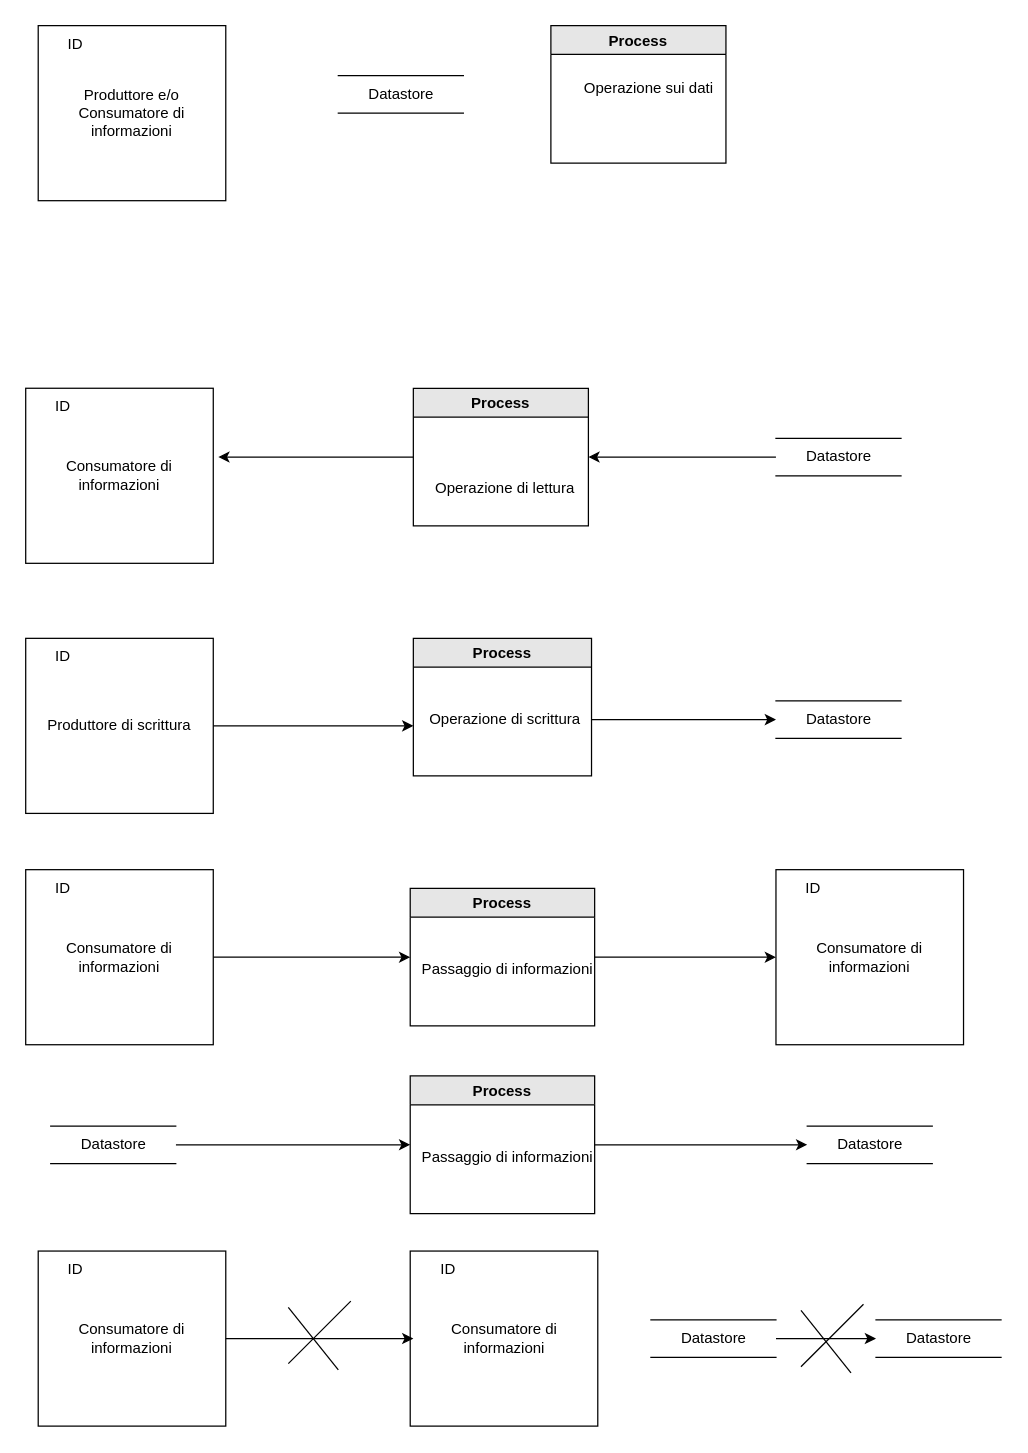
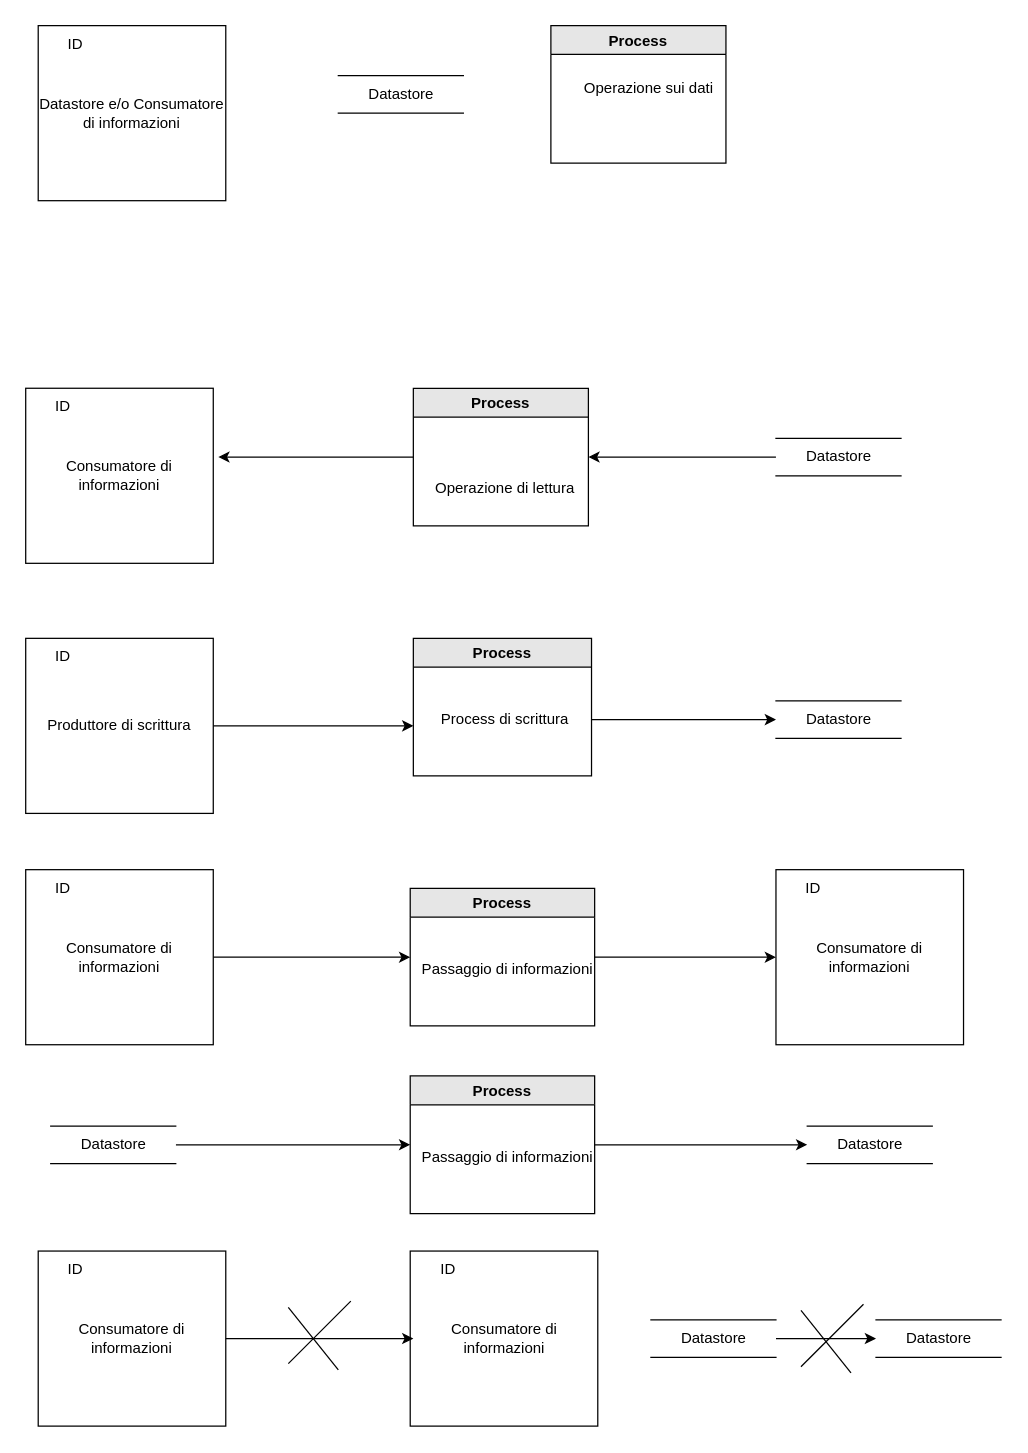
node "Produttore e/o Consumatore di informazioni": label "Produttore e/o Consumatore di informazioni" -> "Datastore e/o Consumatore di informazioni"
node "Operazione di scrittura": label "Operazione di scrittura" -> "Process di scrittura"
